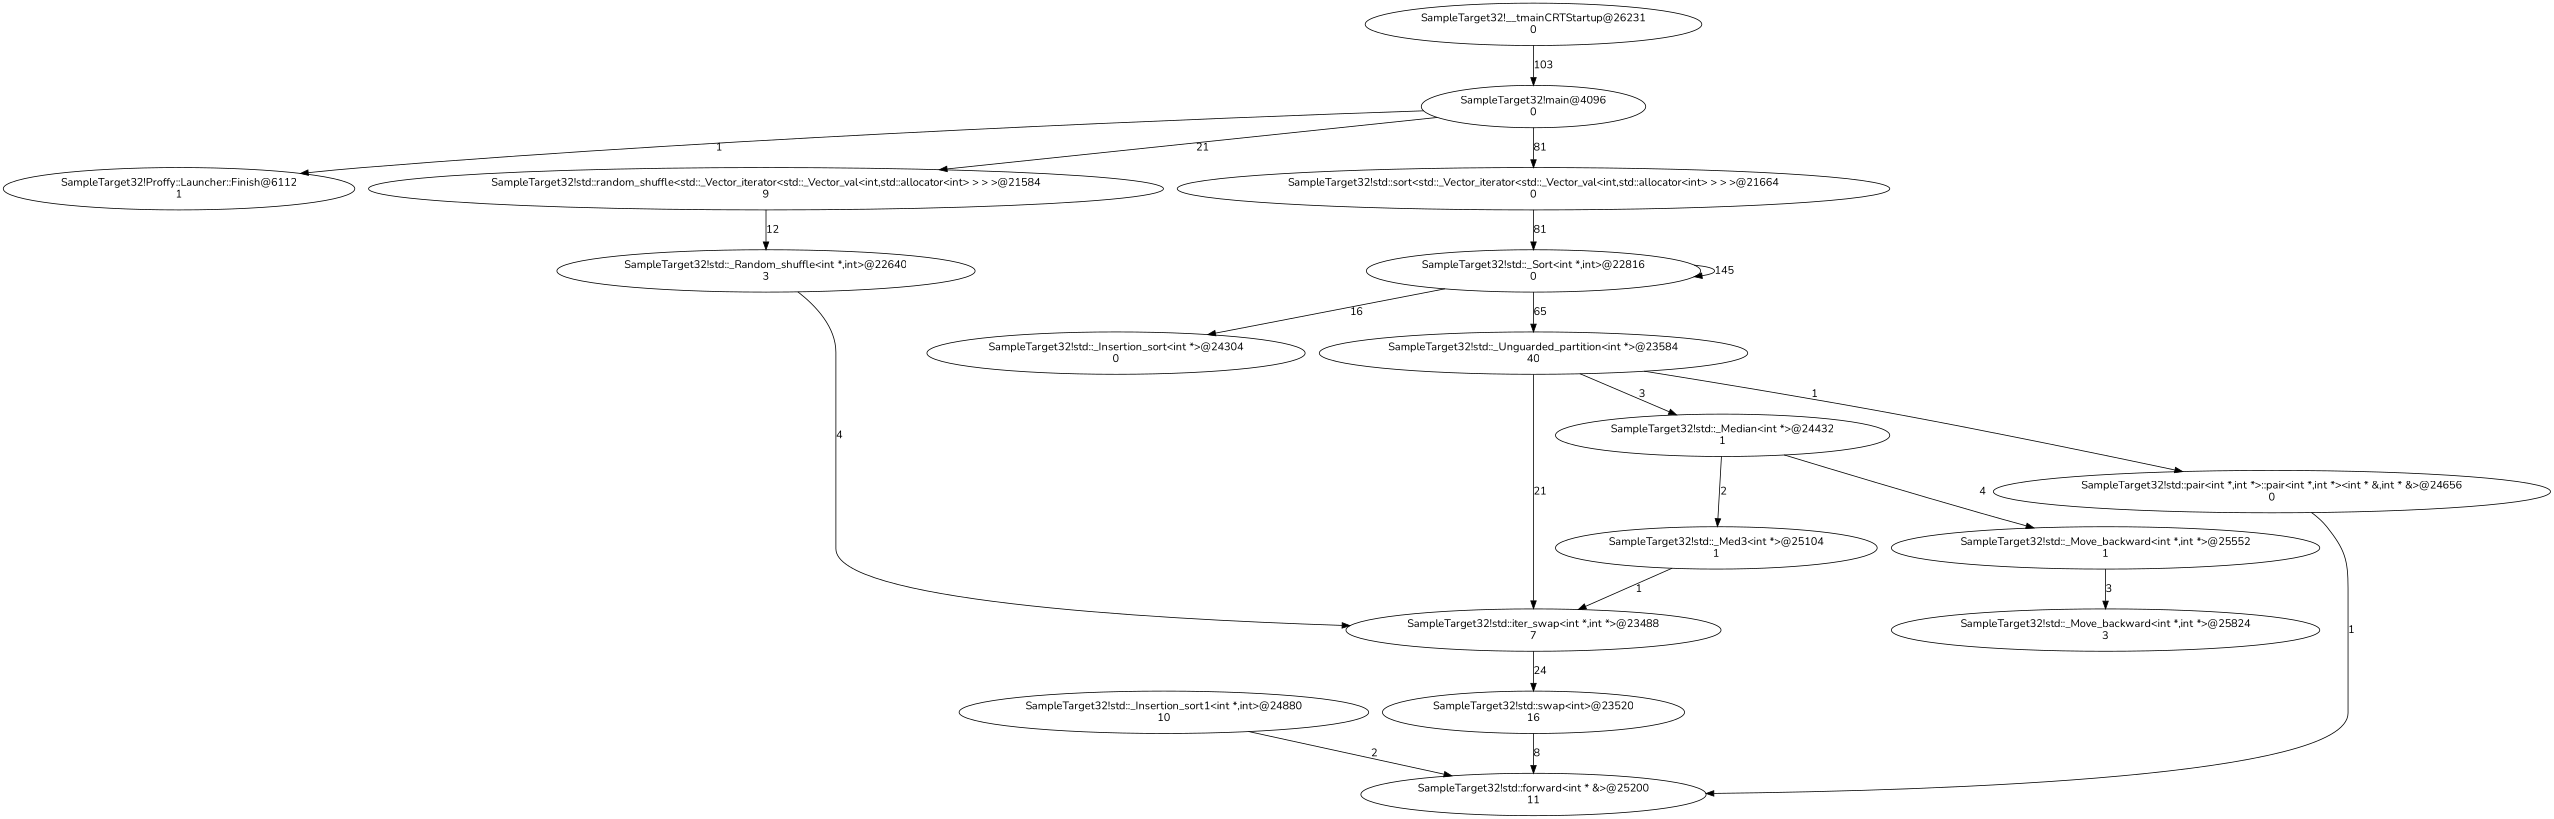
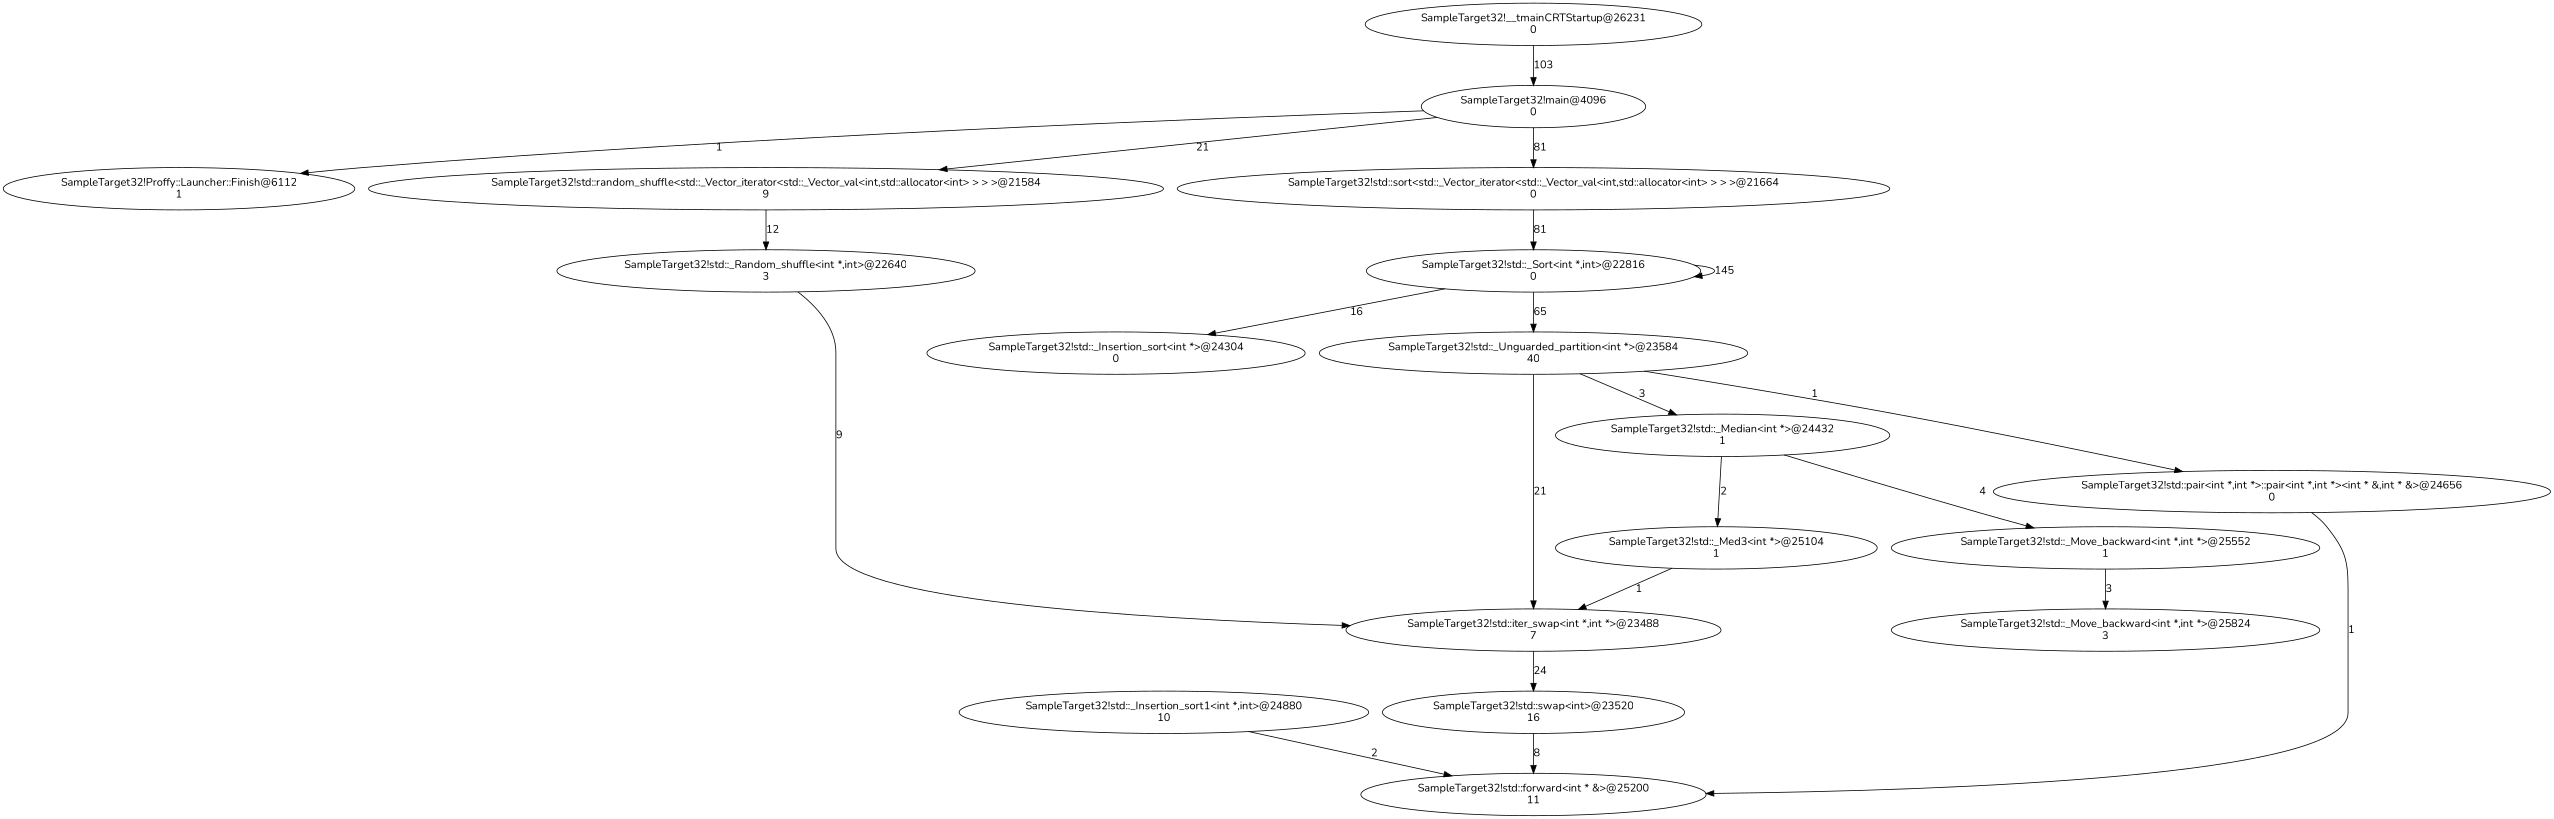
edge "SampleTarget32!std::_Random_shuffle<int *,int>@22640 3" -> "SampleTarget32!std::iter_swap<int *,int *>@23488 7": label "4" -> "9"
